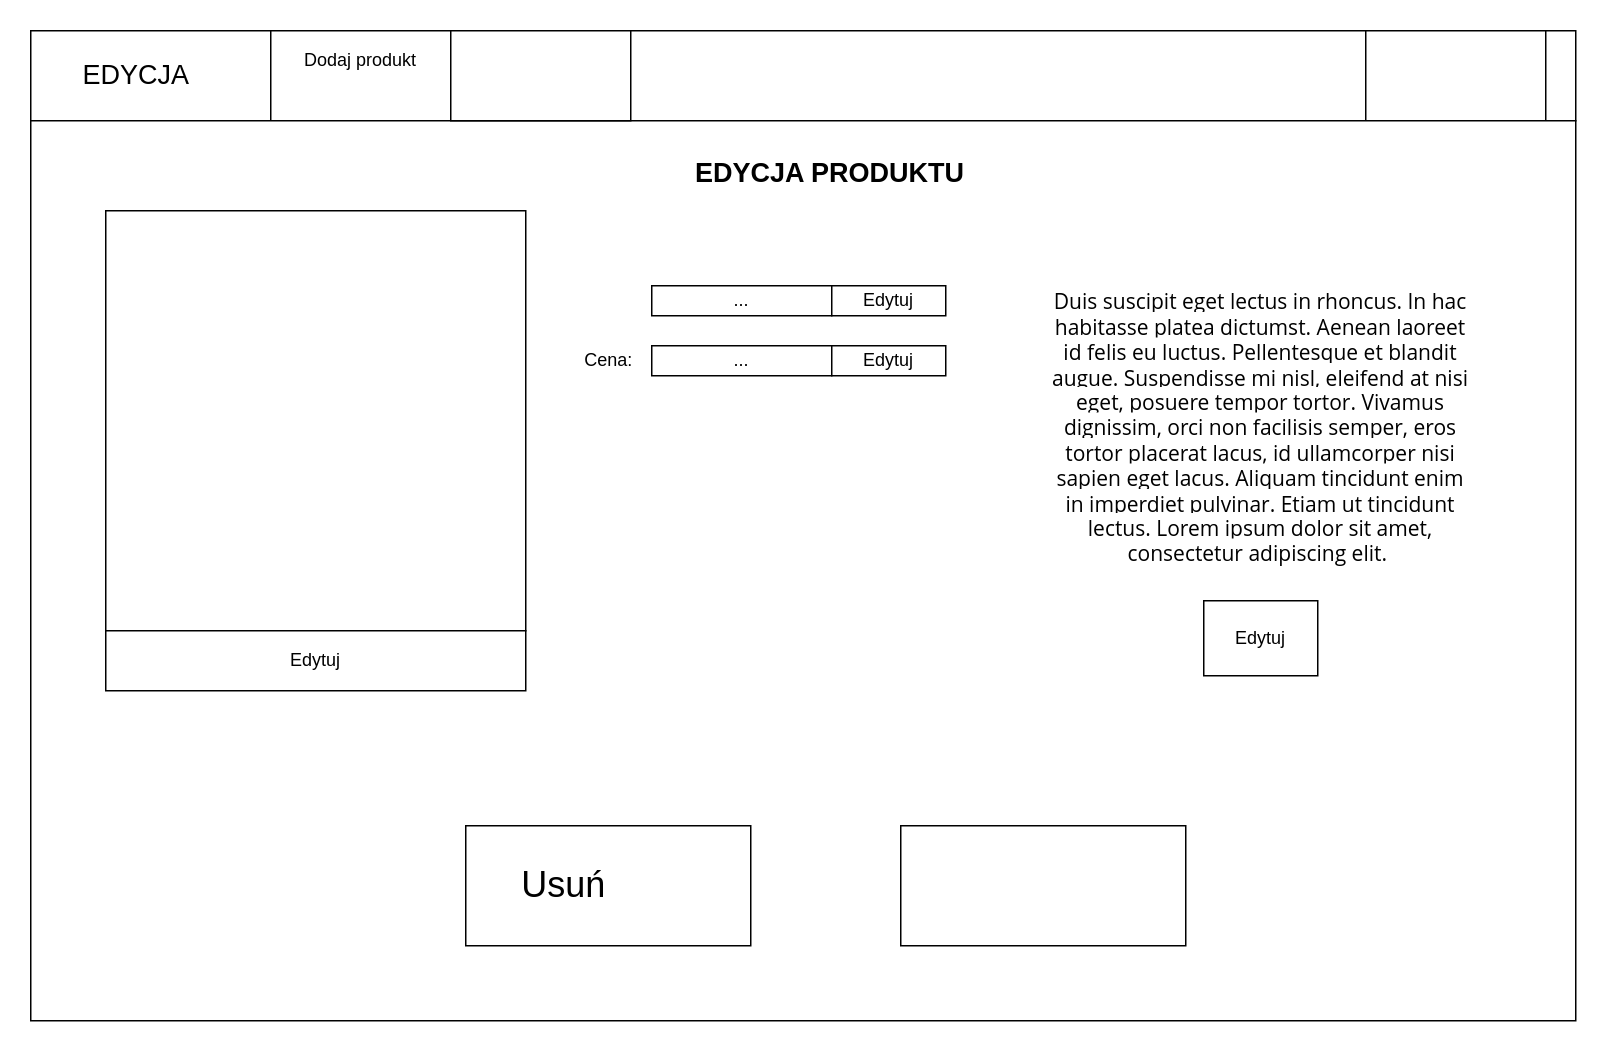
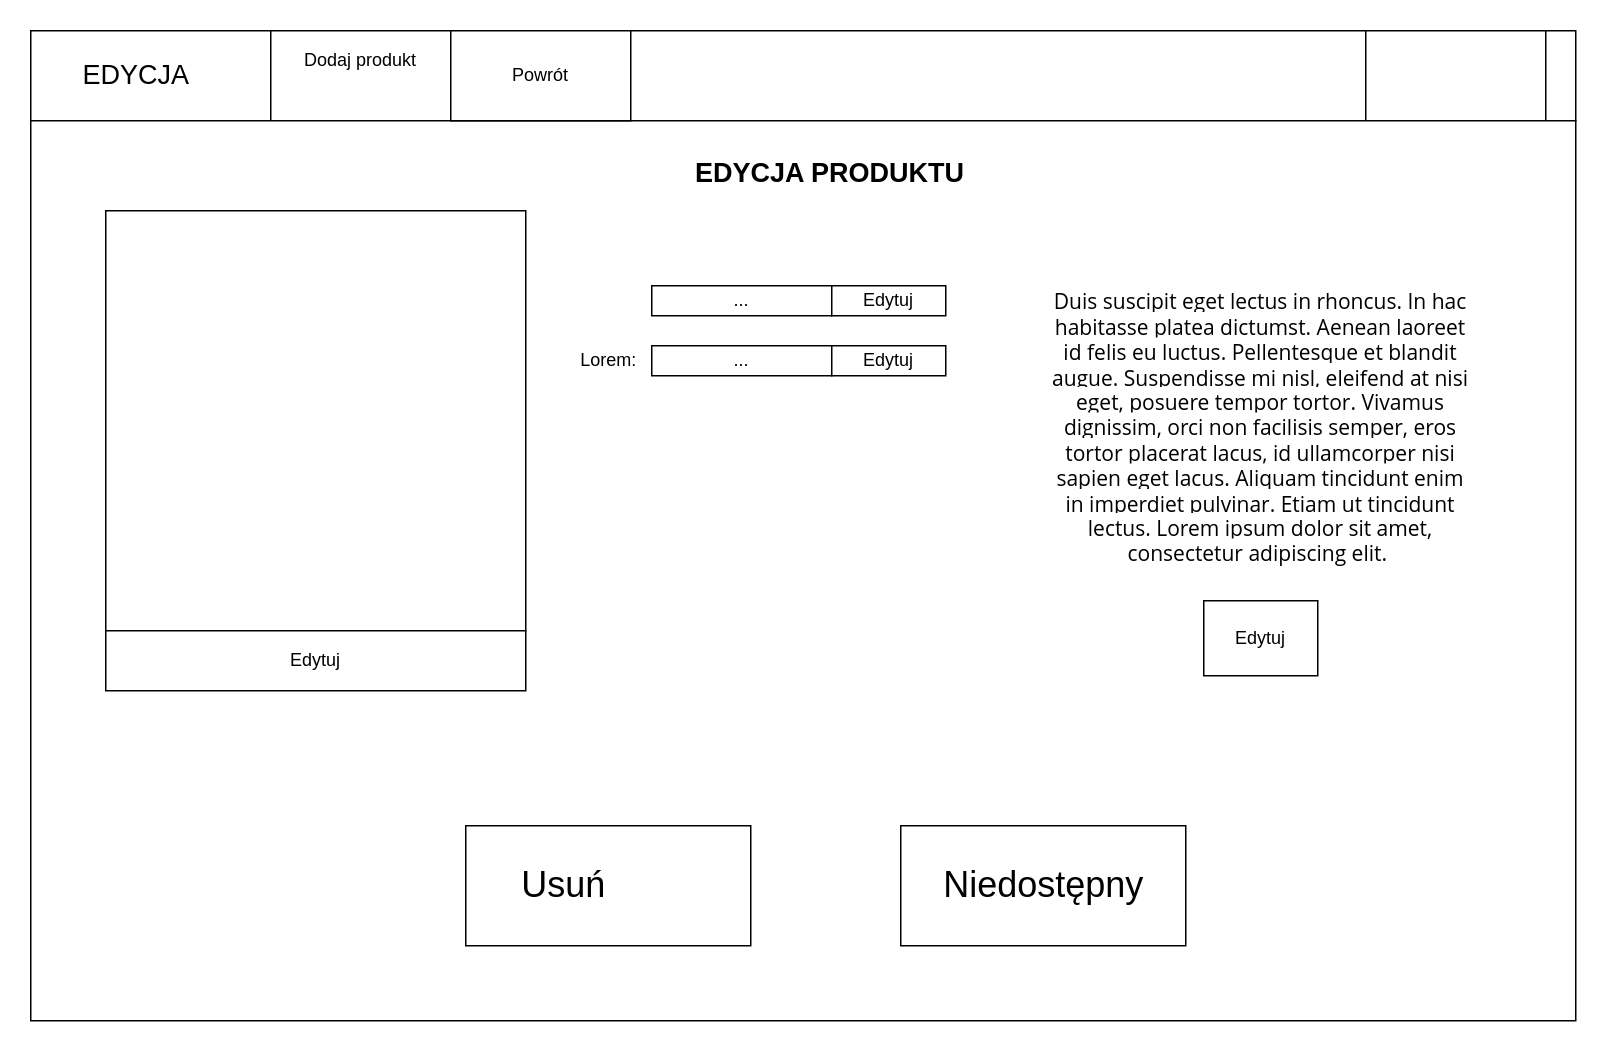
node "Powrót": added
node "Cena:": label "Cena:" -> "Lorem:"
node "Niedostępny": added
